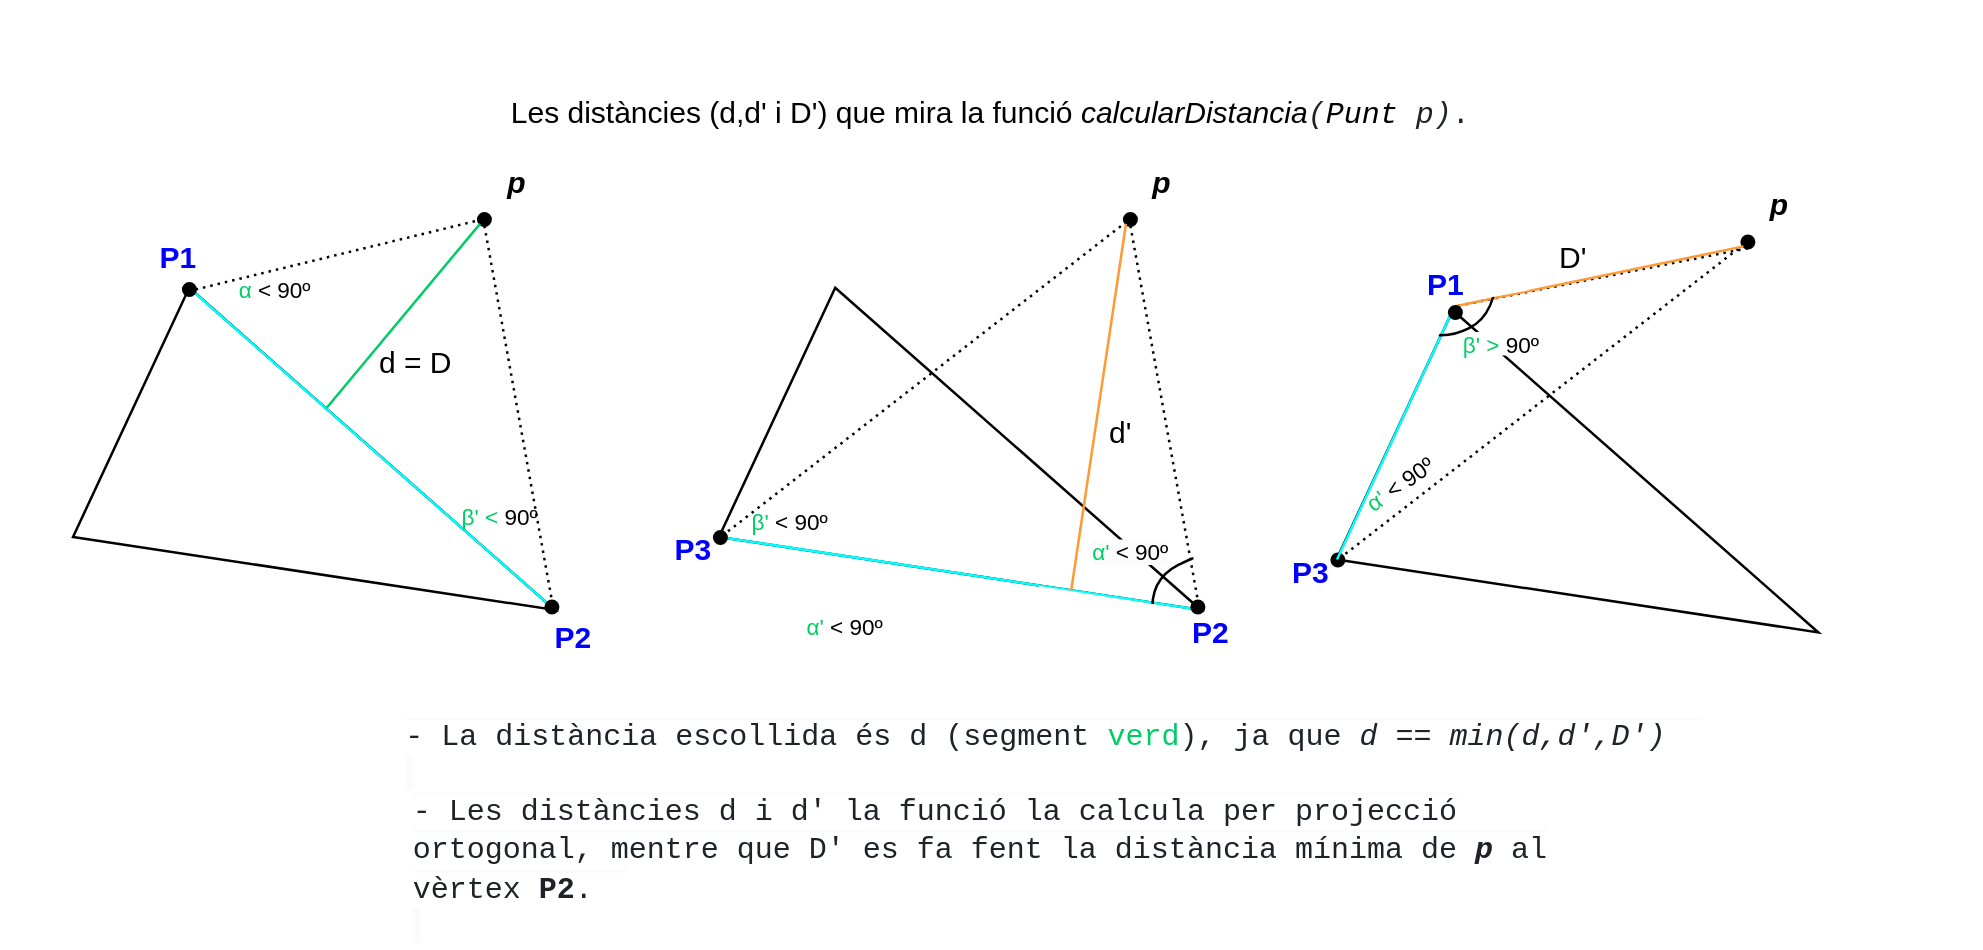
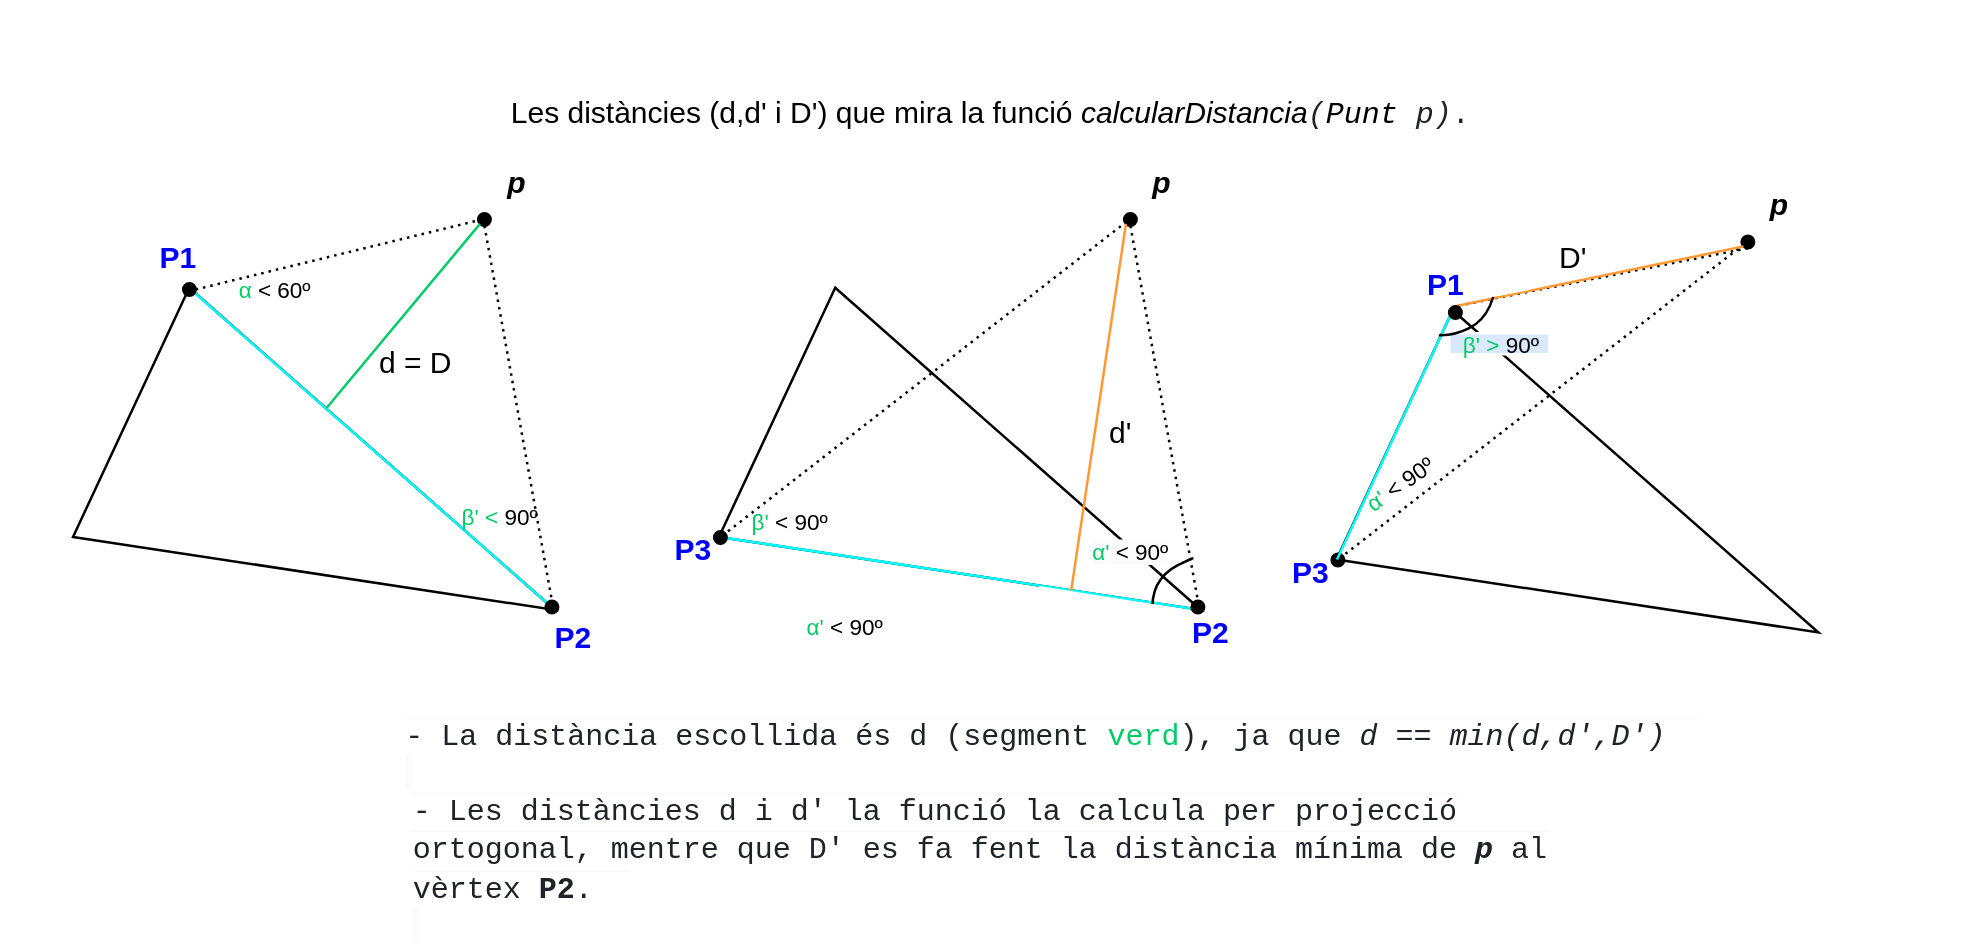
node "α < 90º": label "α < 90º" -> "α < 60º"
node "β' > 90º": fillcolor #ffffff -> #dae8fc
